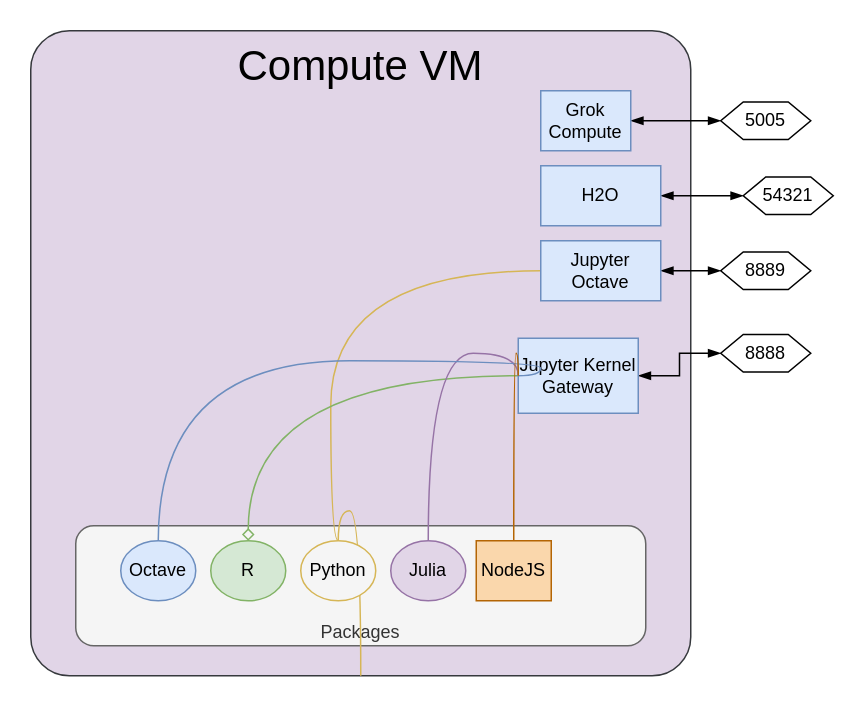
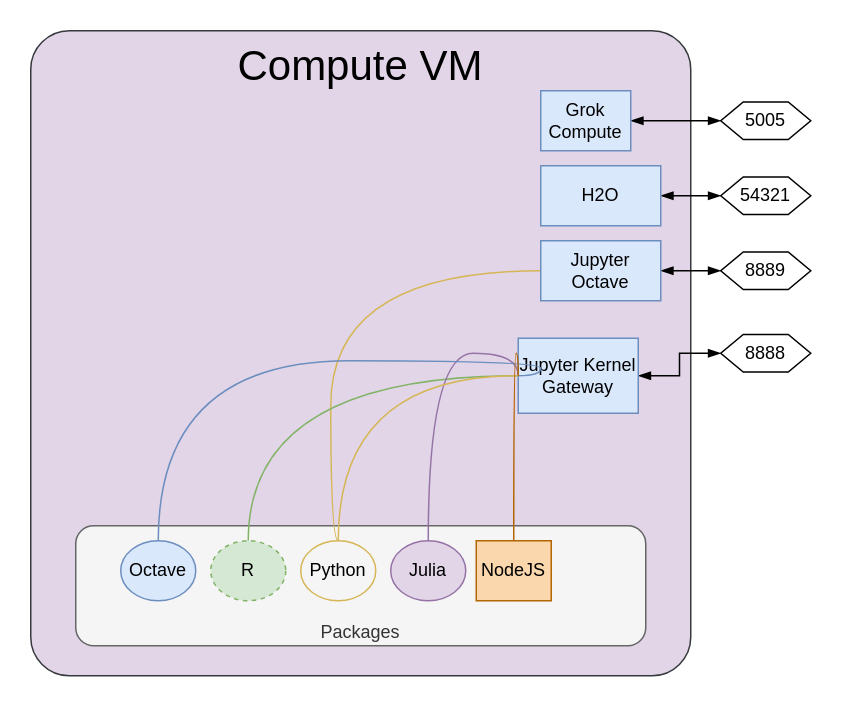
node "54321": moved (788, 196) -> (766, 196)
edge "Jupyter Kernel Gateway" -> "R": arrowhead diamond -> none
node "R": style solid -> dashed
edge "Compute VM" -- "Python": now "Jupyter Kernel Gateway" -- "Python"
